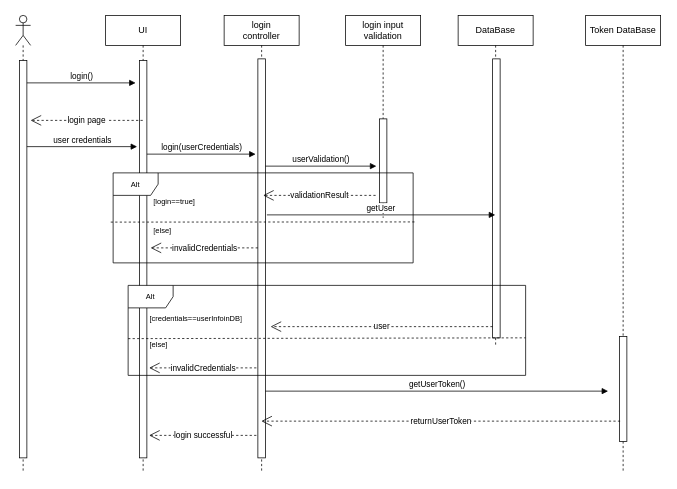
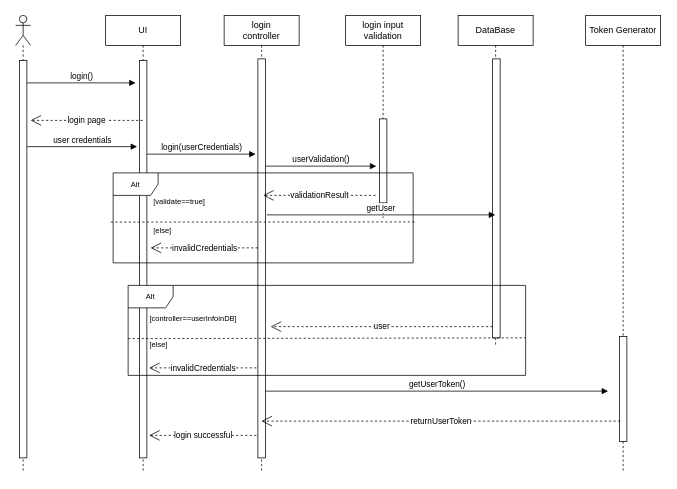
node "Token DataBase": label "Token DataBase" -> "Token Generator"
node "[login==true]": label "[login==true]" -> "[validate==true]"
node "[credentials==userInfoinDB]": label "[credentials==userInfoinDB]" -> "[controller==userInfoinDB]"
